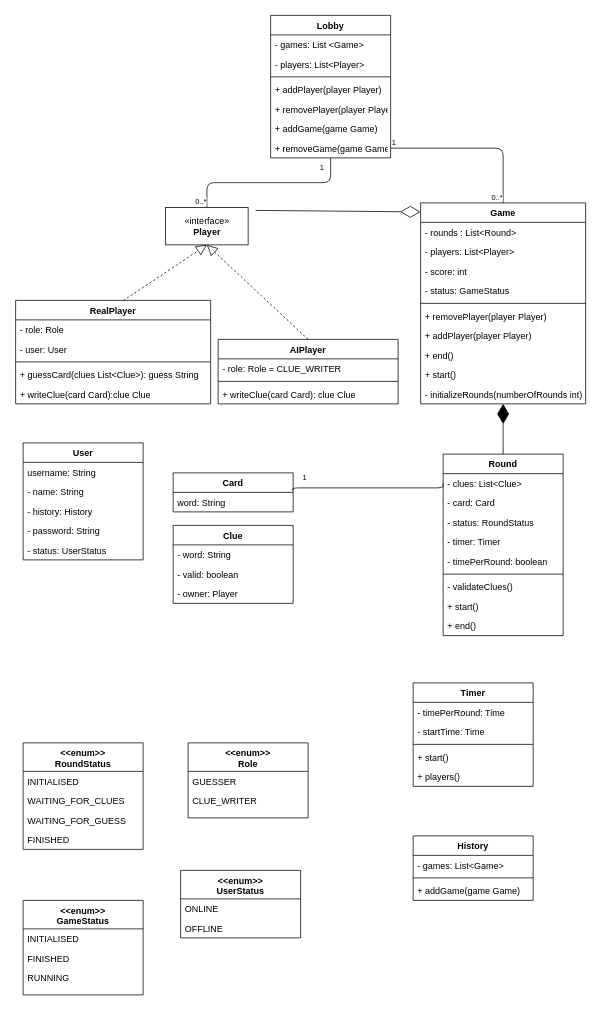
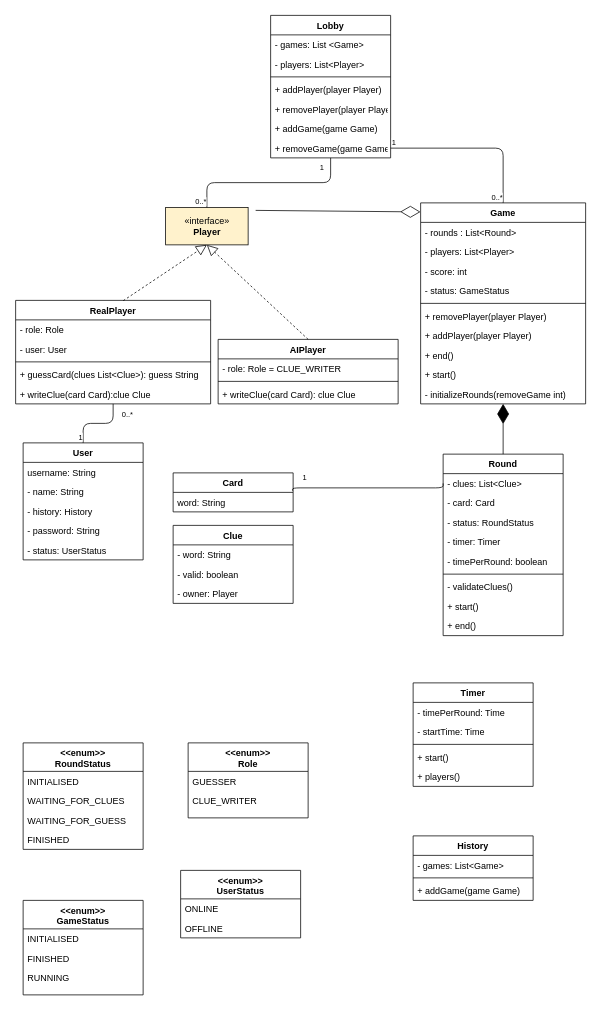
node "«interface» Player": fillcolor #ffffff -> #fff2cc
node "- initializeRounds(numberOfRounds int)": label "- initializeRounds(numberOfRounds int)" -> "- initializeRounds(removeGame int)"
edge "RealPlayer" -- "User": added, labels "0..*", "1"
